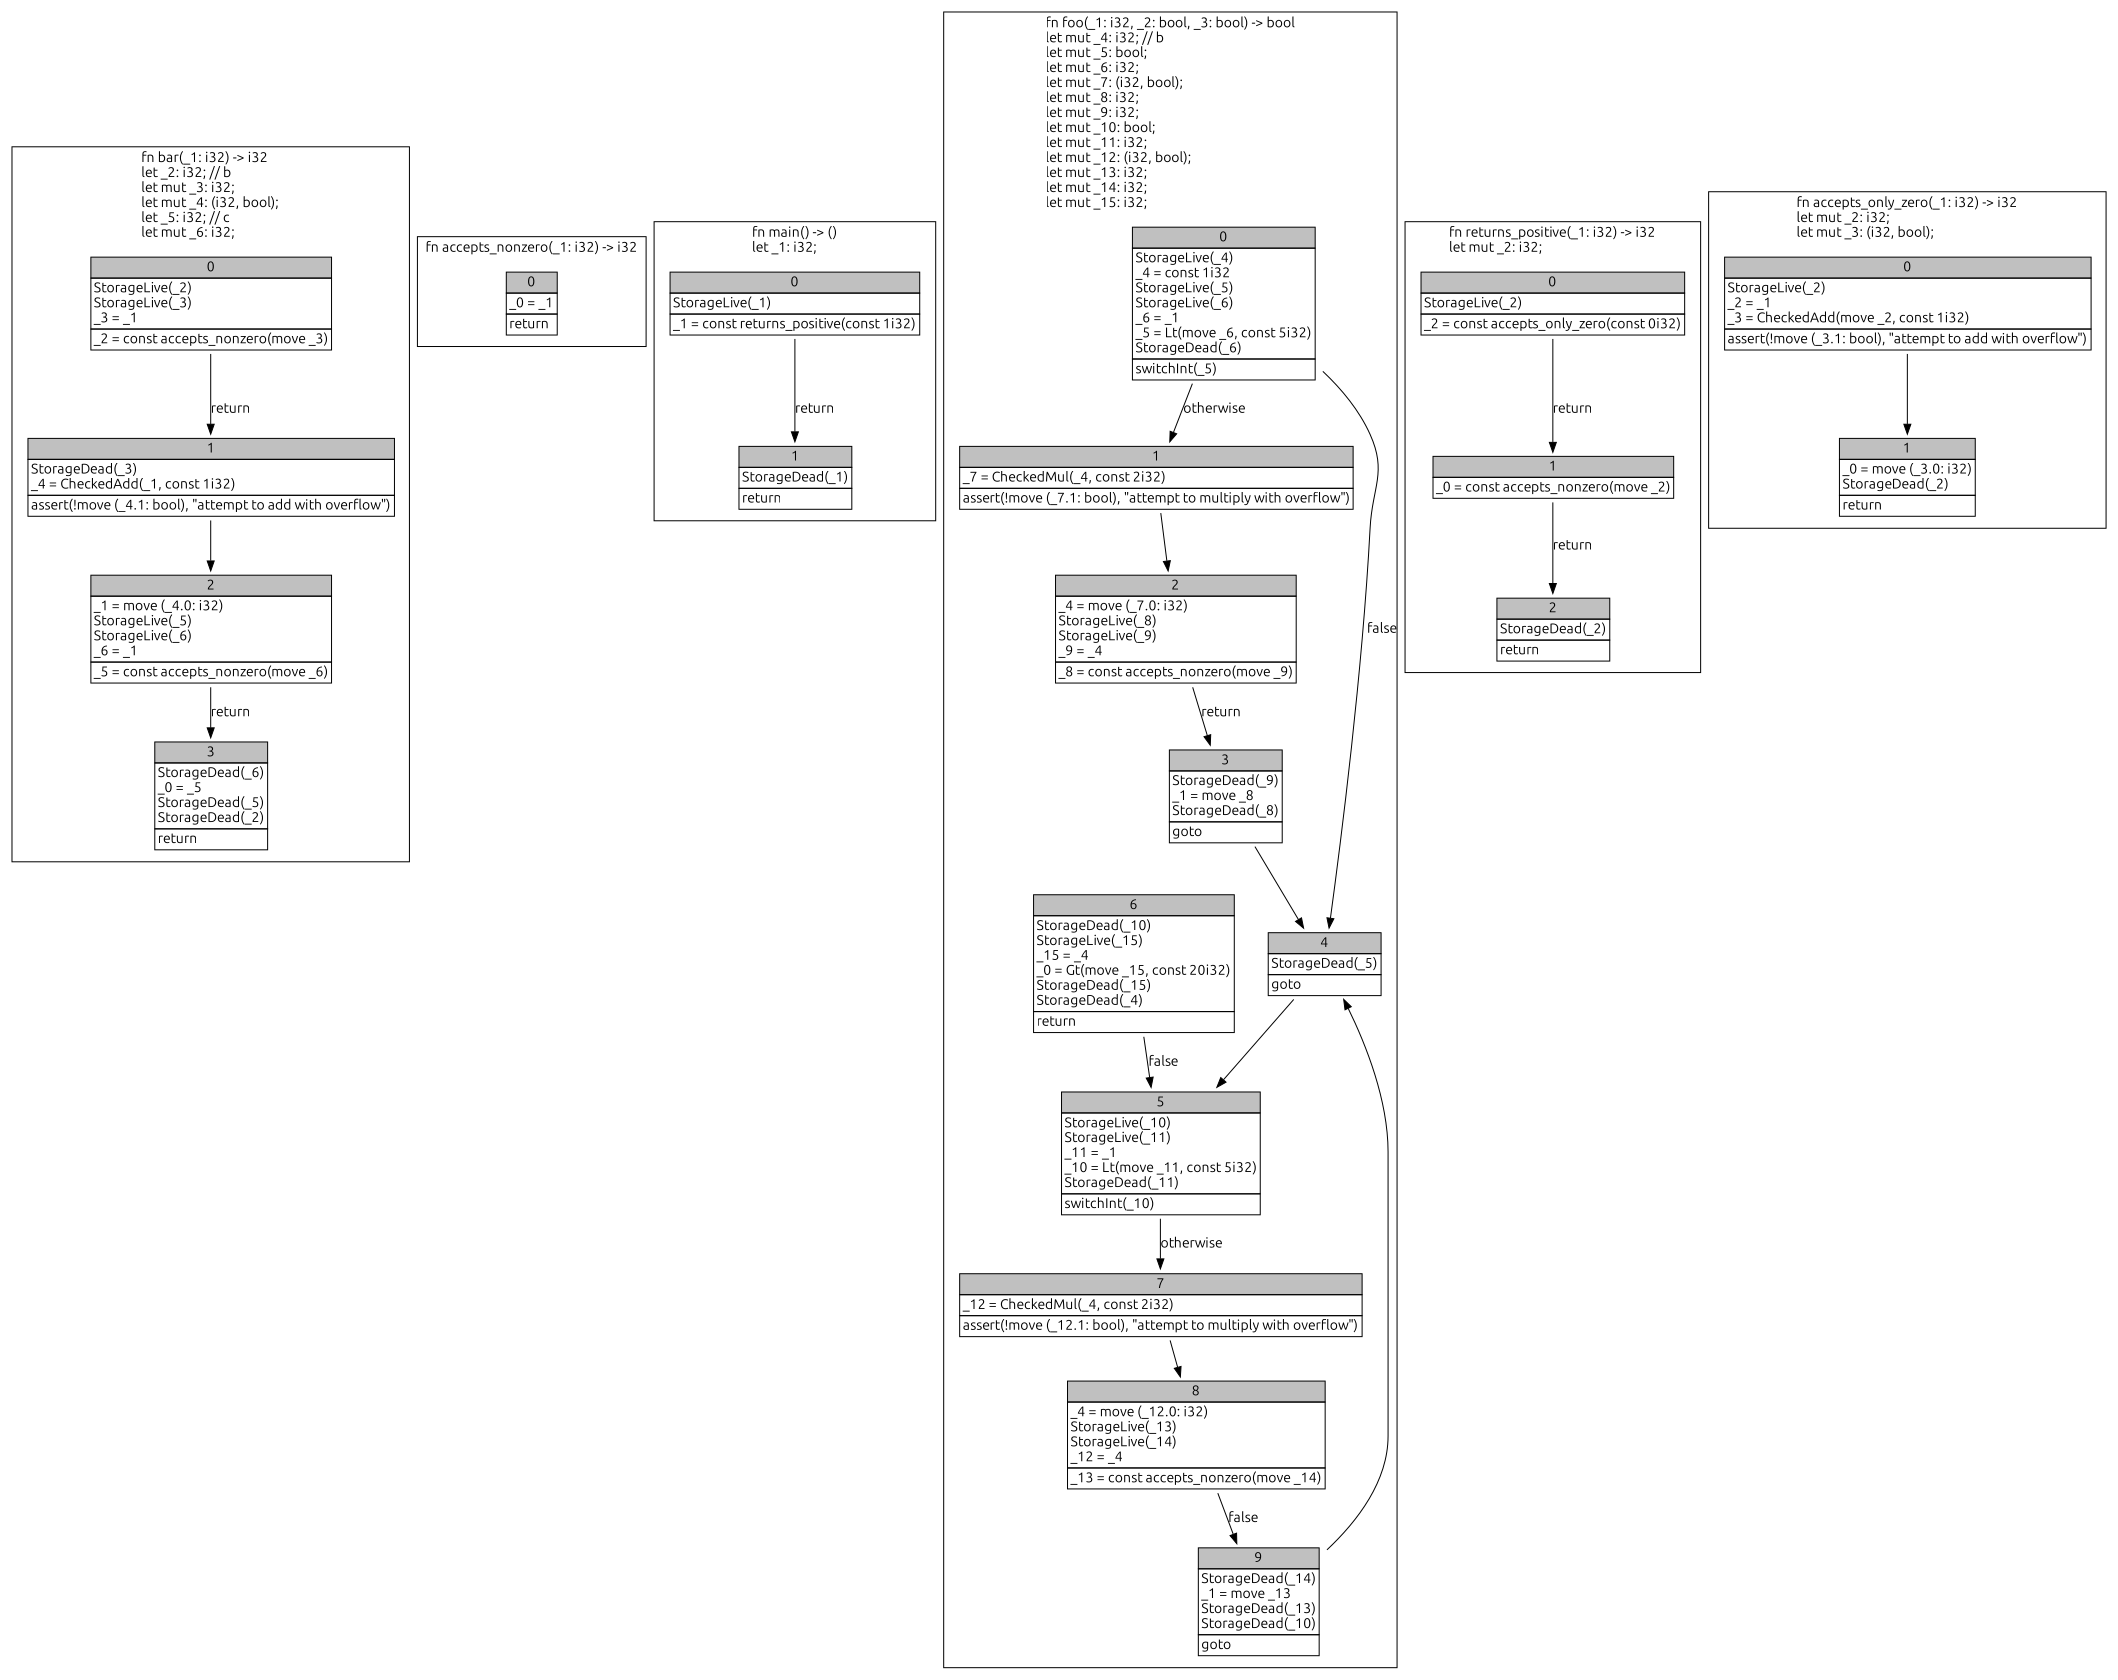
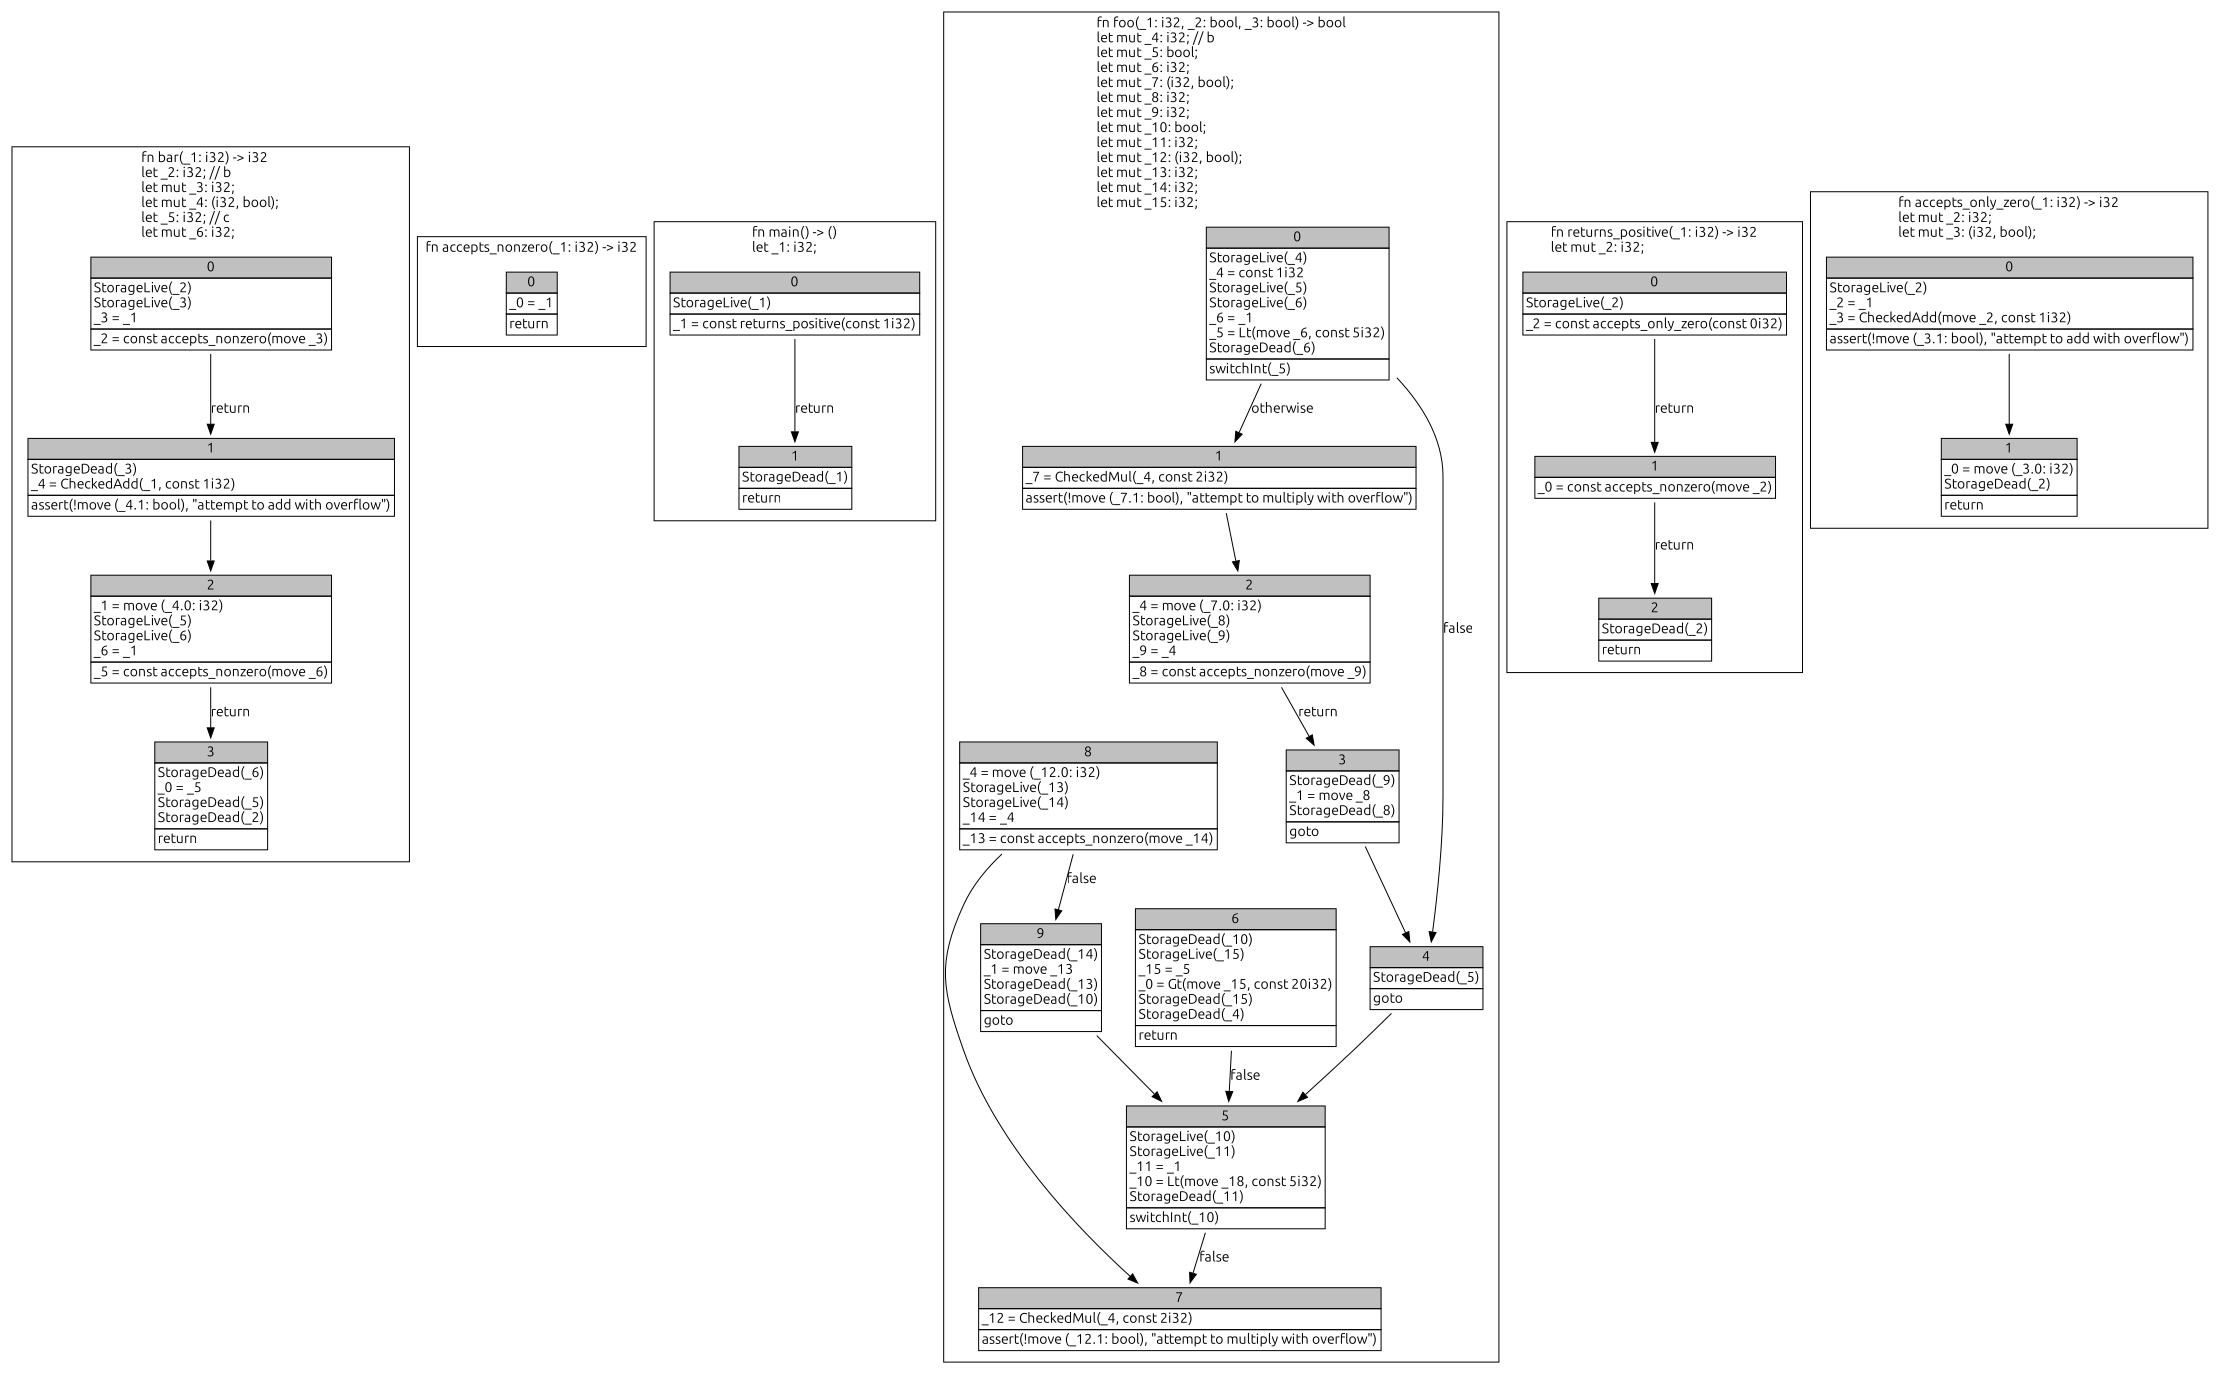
node "6": text "_15 = _4" -> "_15 = _5"
node "5": text "_10 = Lt(move _11, const 5i32)" -> "_10 = Lt(move _18, const 5i32)"
edge "5" -> "7": label "otherwise" -> "false"
edge "9" -> "4": now "9" -> "5"
edge "7" -> "8": reversed
node "8": text "_12 = _4" -> "_14 = _4"
